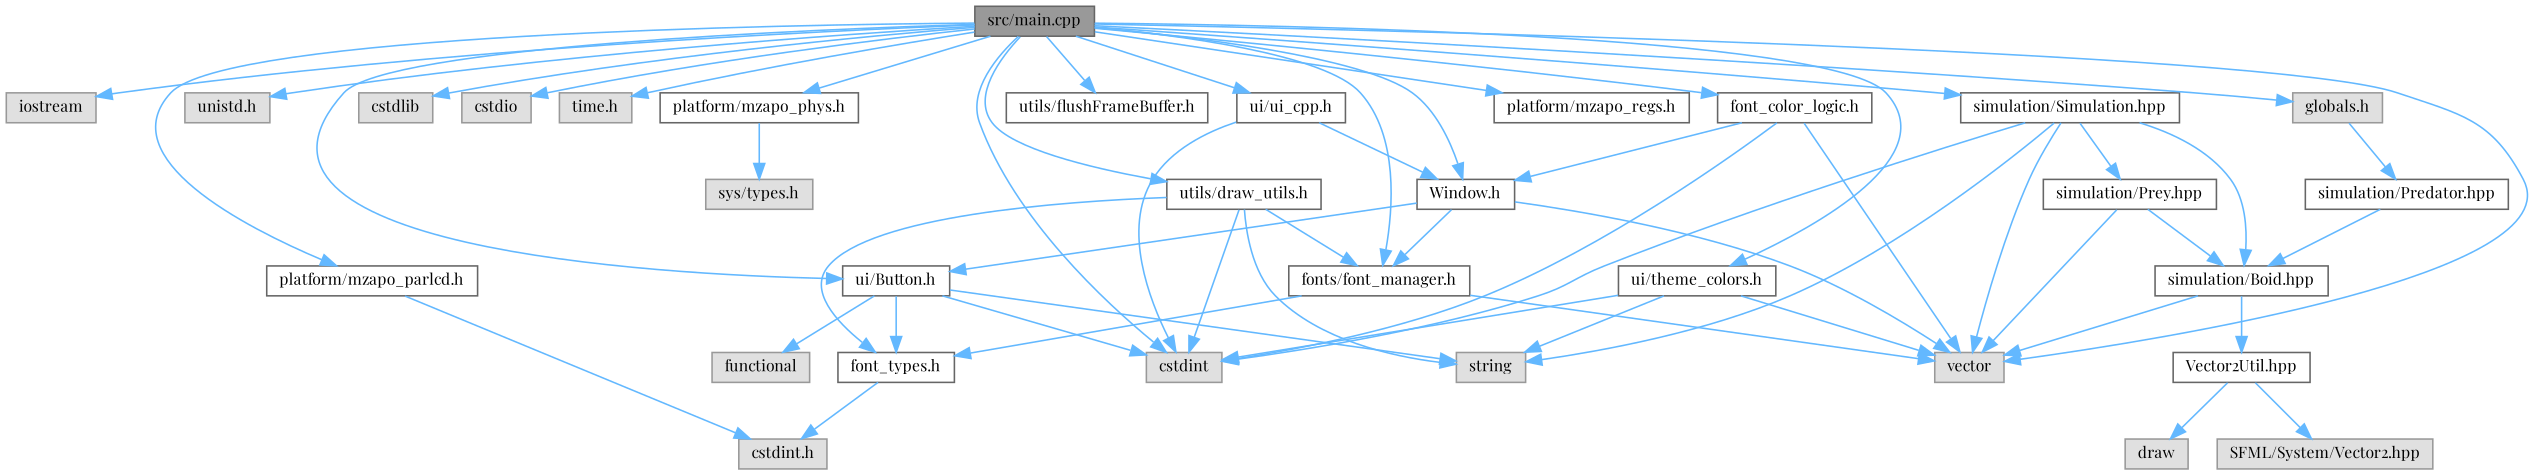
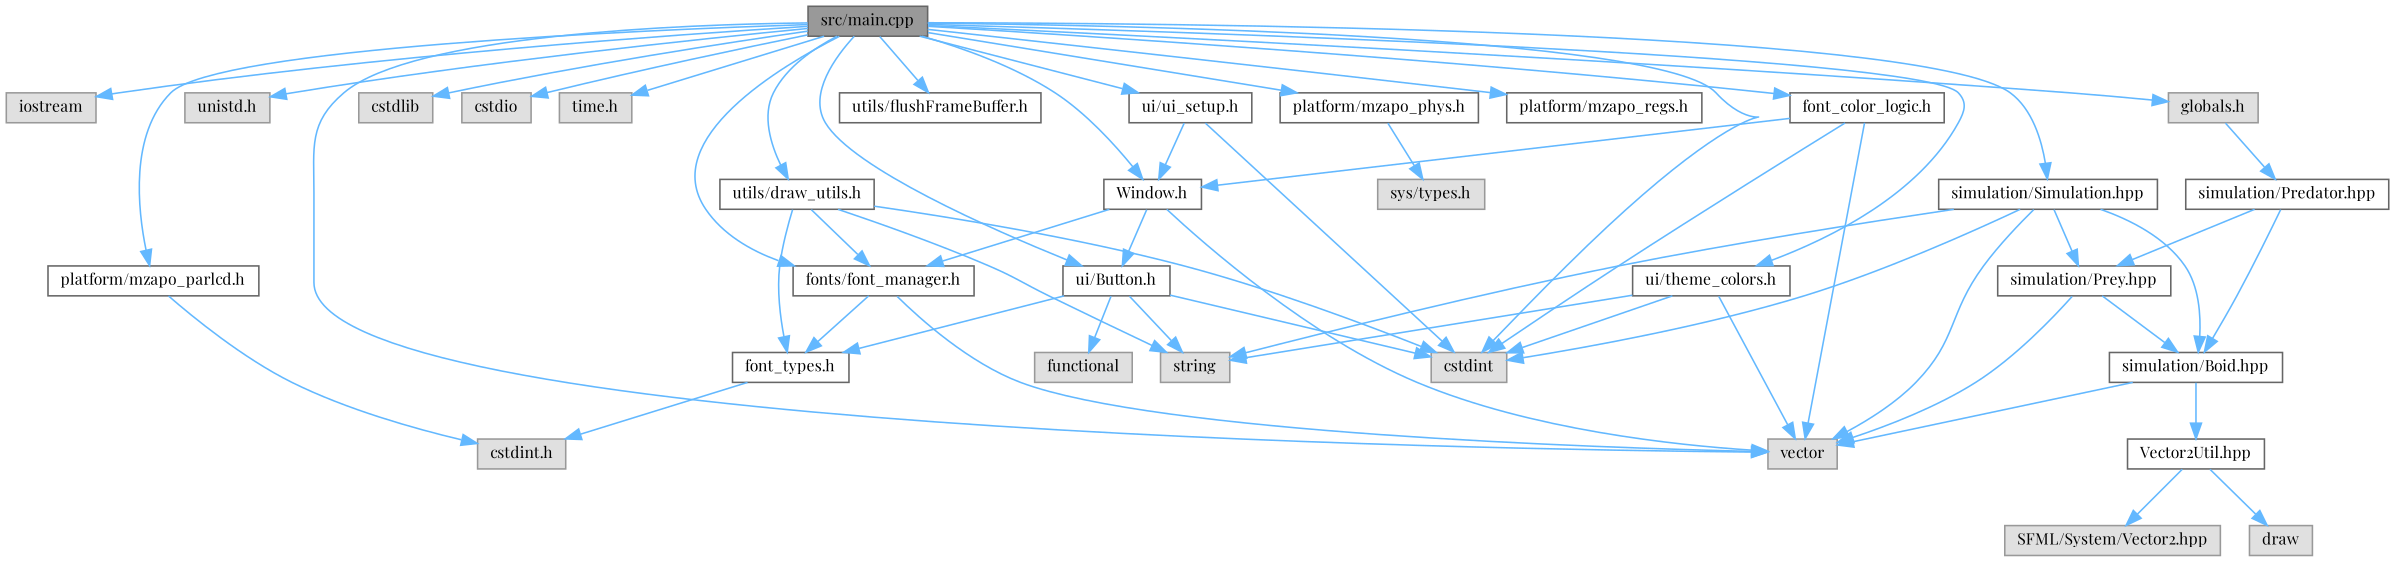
node "ui/ui_cpp.h": label "ui/ui_cpp.h" -> "ui/ui_setup.h"
edge "simulation/Predator.hpp" -> "simulation/Prey.hpp": added
